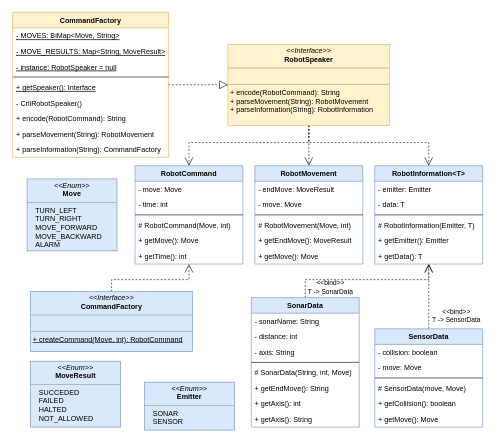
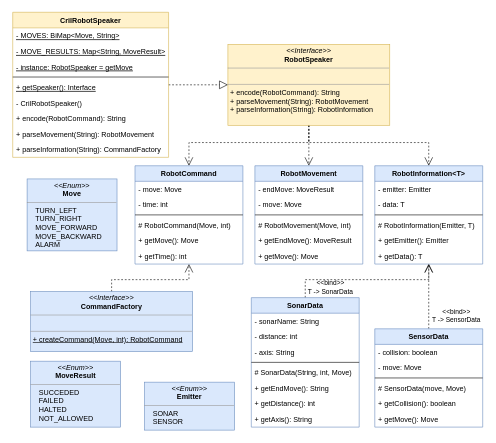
node "CommandFactory": label "CommandFactory" -> "CrilRobotSpeaker"
node "- instance: RobotSpeaker = null": label "- instance: RobotSpeaker = null" -> "- instance: RobotSpeaker = getMove"
node "+ getAxis(): int": label "+ getAxis(): int" -> "+ getDistance(): int"
